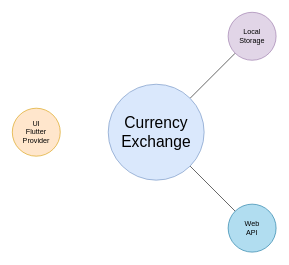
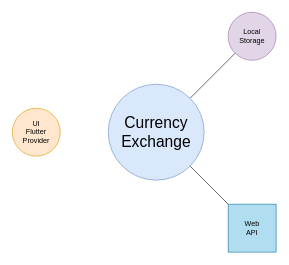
node "Web API": shape ellipse -> rectangle
